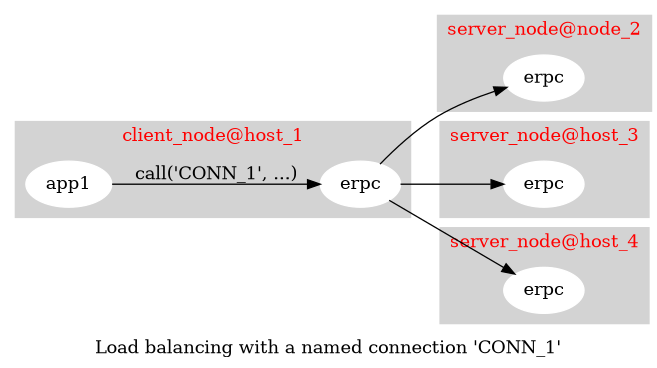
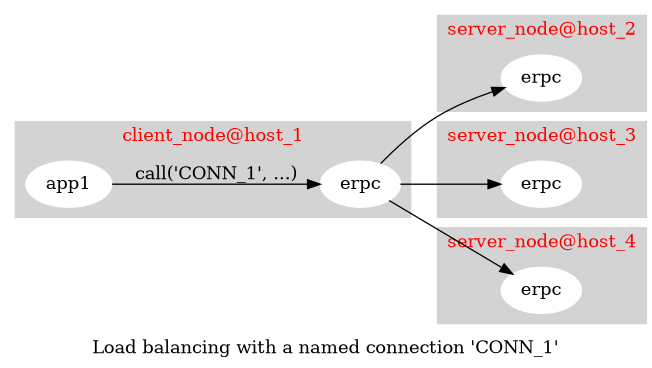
cluster "server_node@node_2": label "server_node@node_2" -> "server_node@host_2"
